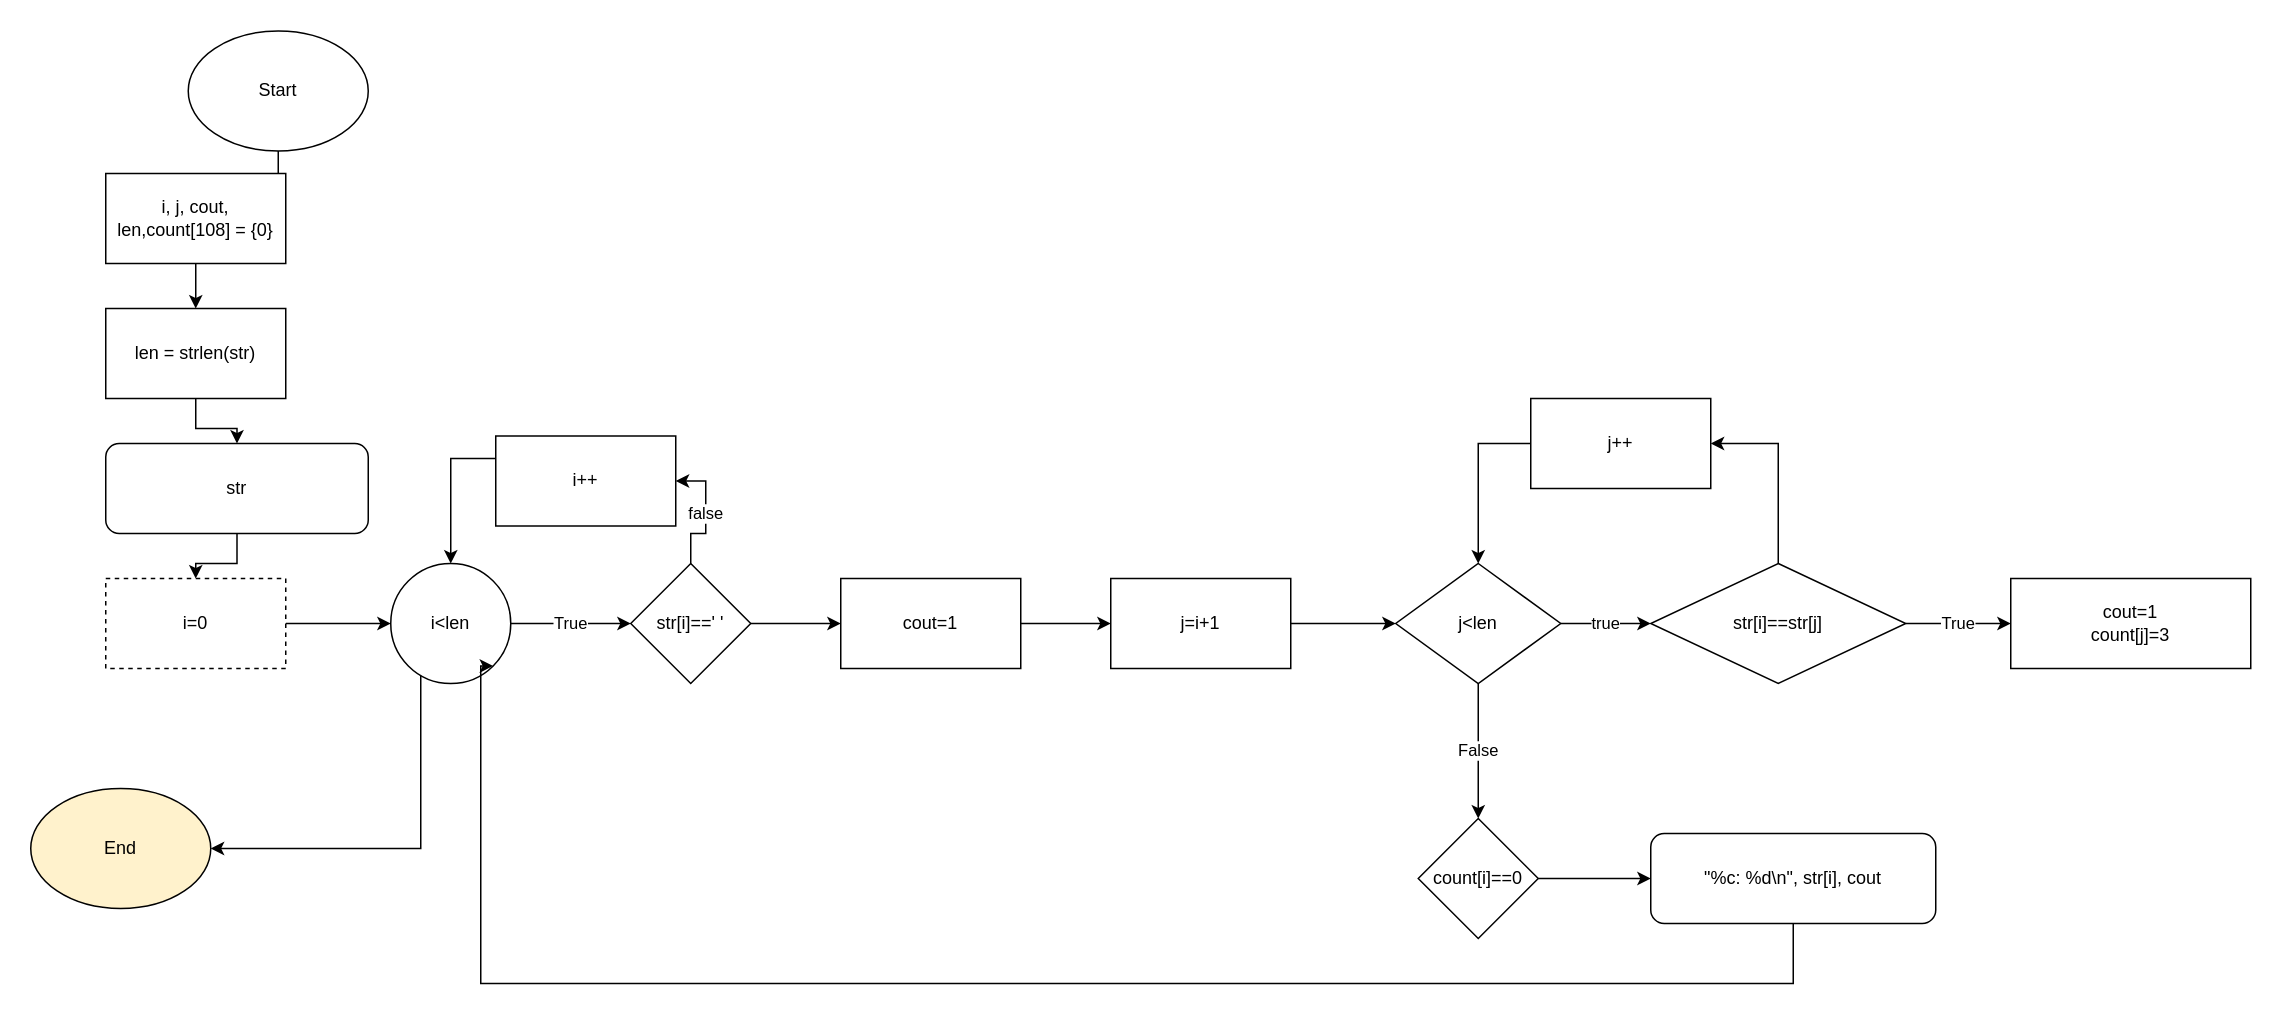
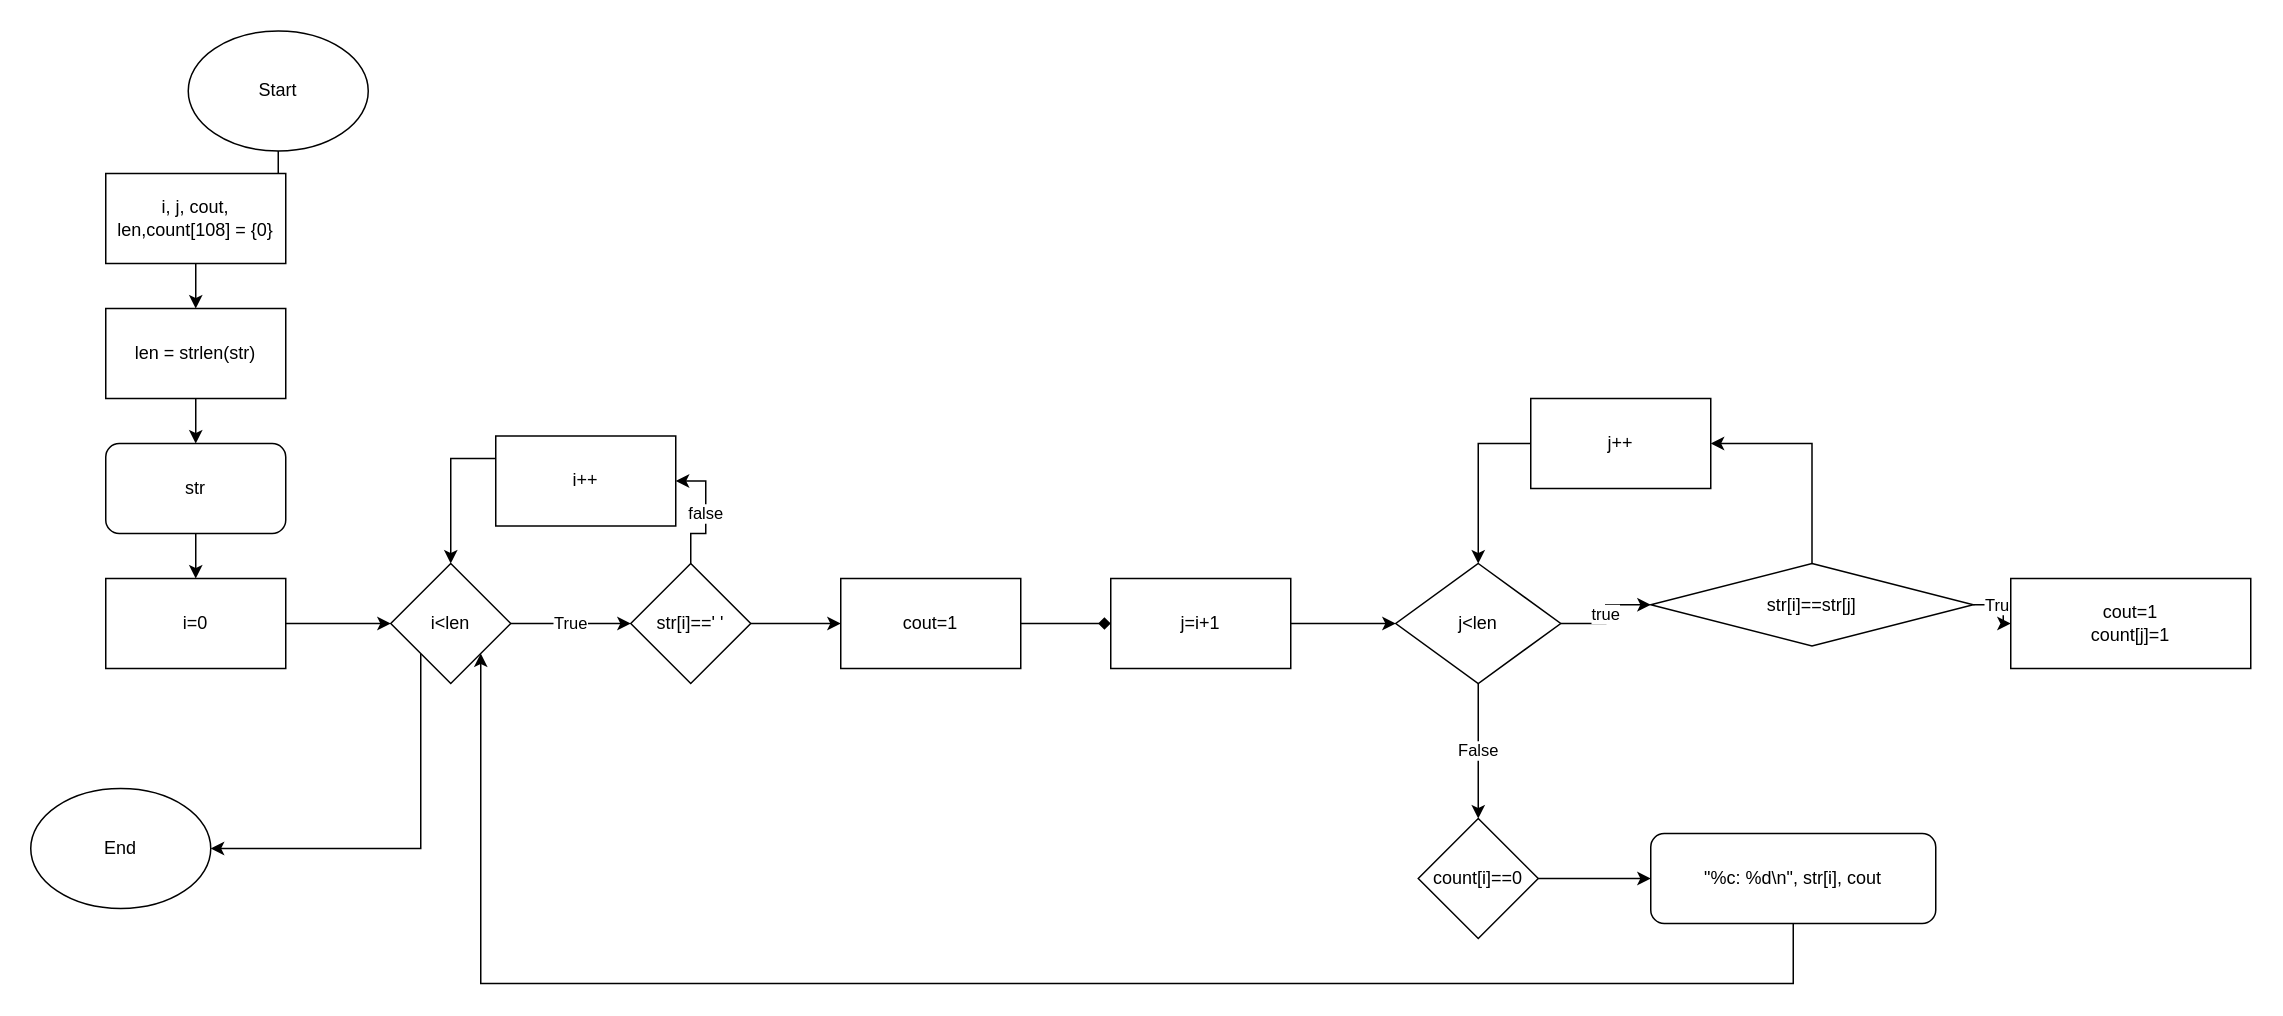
node "str": size 263x90 -> 180x90
node "i=0": style dashed -> solid
node "i<len": shape ellipse -> diamond
edge "cout=1" -> "j=i+1": arrowhead classic -> diamond
node "str[i]==str[j]": size 255x120 -> 323x83
node "cout=1 count[j]=3": label "cout=1 count[j]=3" -> "cout=1 count[j]=1"
node "End": fillcolor #fff2cc -> #ffffff
